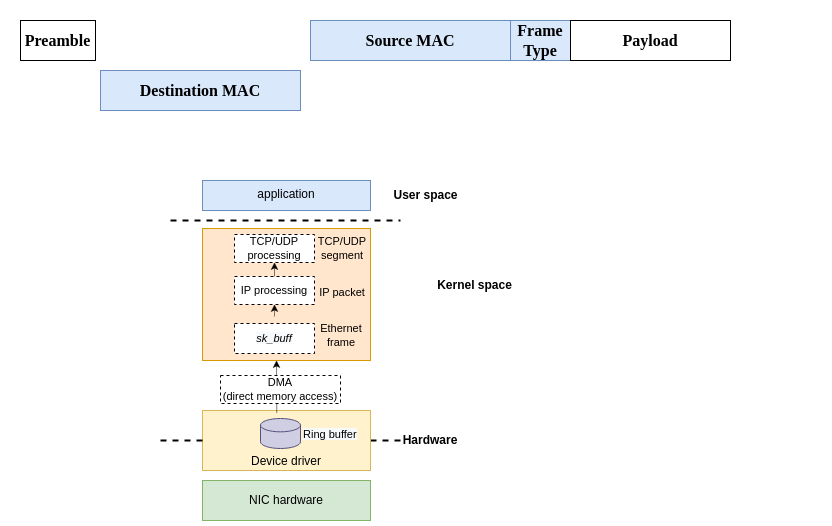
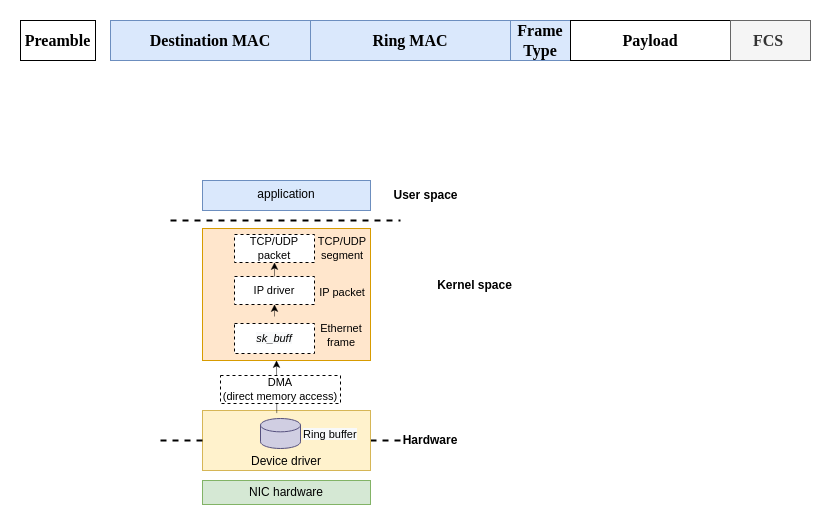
node "Source MAC": label "Source MAC" -> "Ring MAC"
node "FCS": added
node "Destination MAC": moved (201, 91) -> (211, 41)
node "TCP/UDP processing": label "TCP/UDP processing" -> "TCP/UDP packet"
node "IP processing": label "IP processing" -> "IP driver"
node "NIC hardware": size 168x40 -> 168x24
